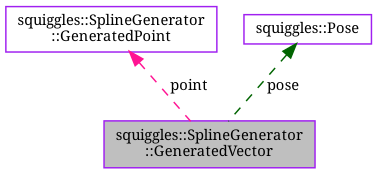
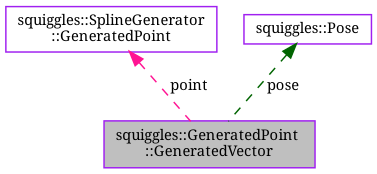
node "squiggles::SplineGenerator ::GeneratedVector": label "squiggles::SplineGenerator ::GeneratedVector" -> "squiggles::GeneratedPoint ::GeneratedVector"
